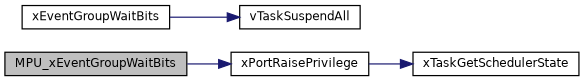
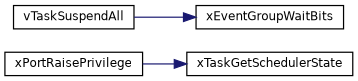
edge "xEventGroupWaitBits" -> "vTaskSuspendAll": reversed
node "MPU_xEventGroupWaitBits": removed
